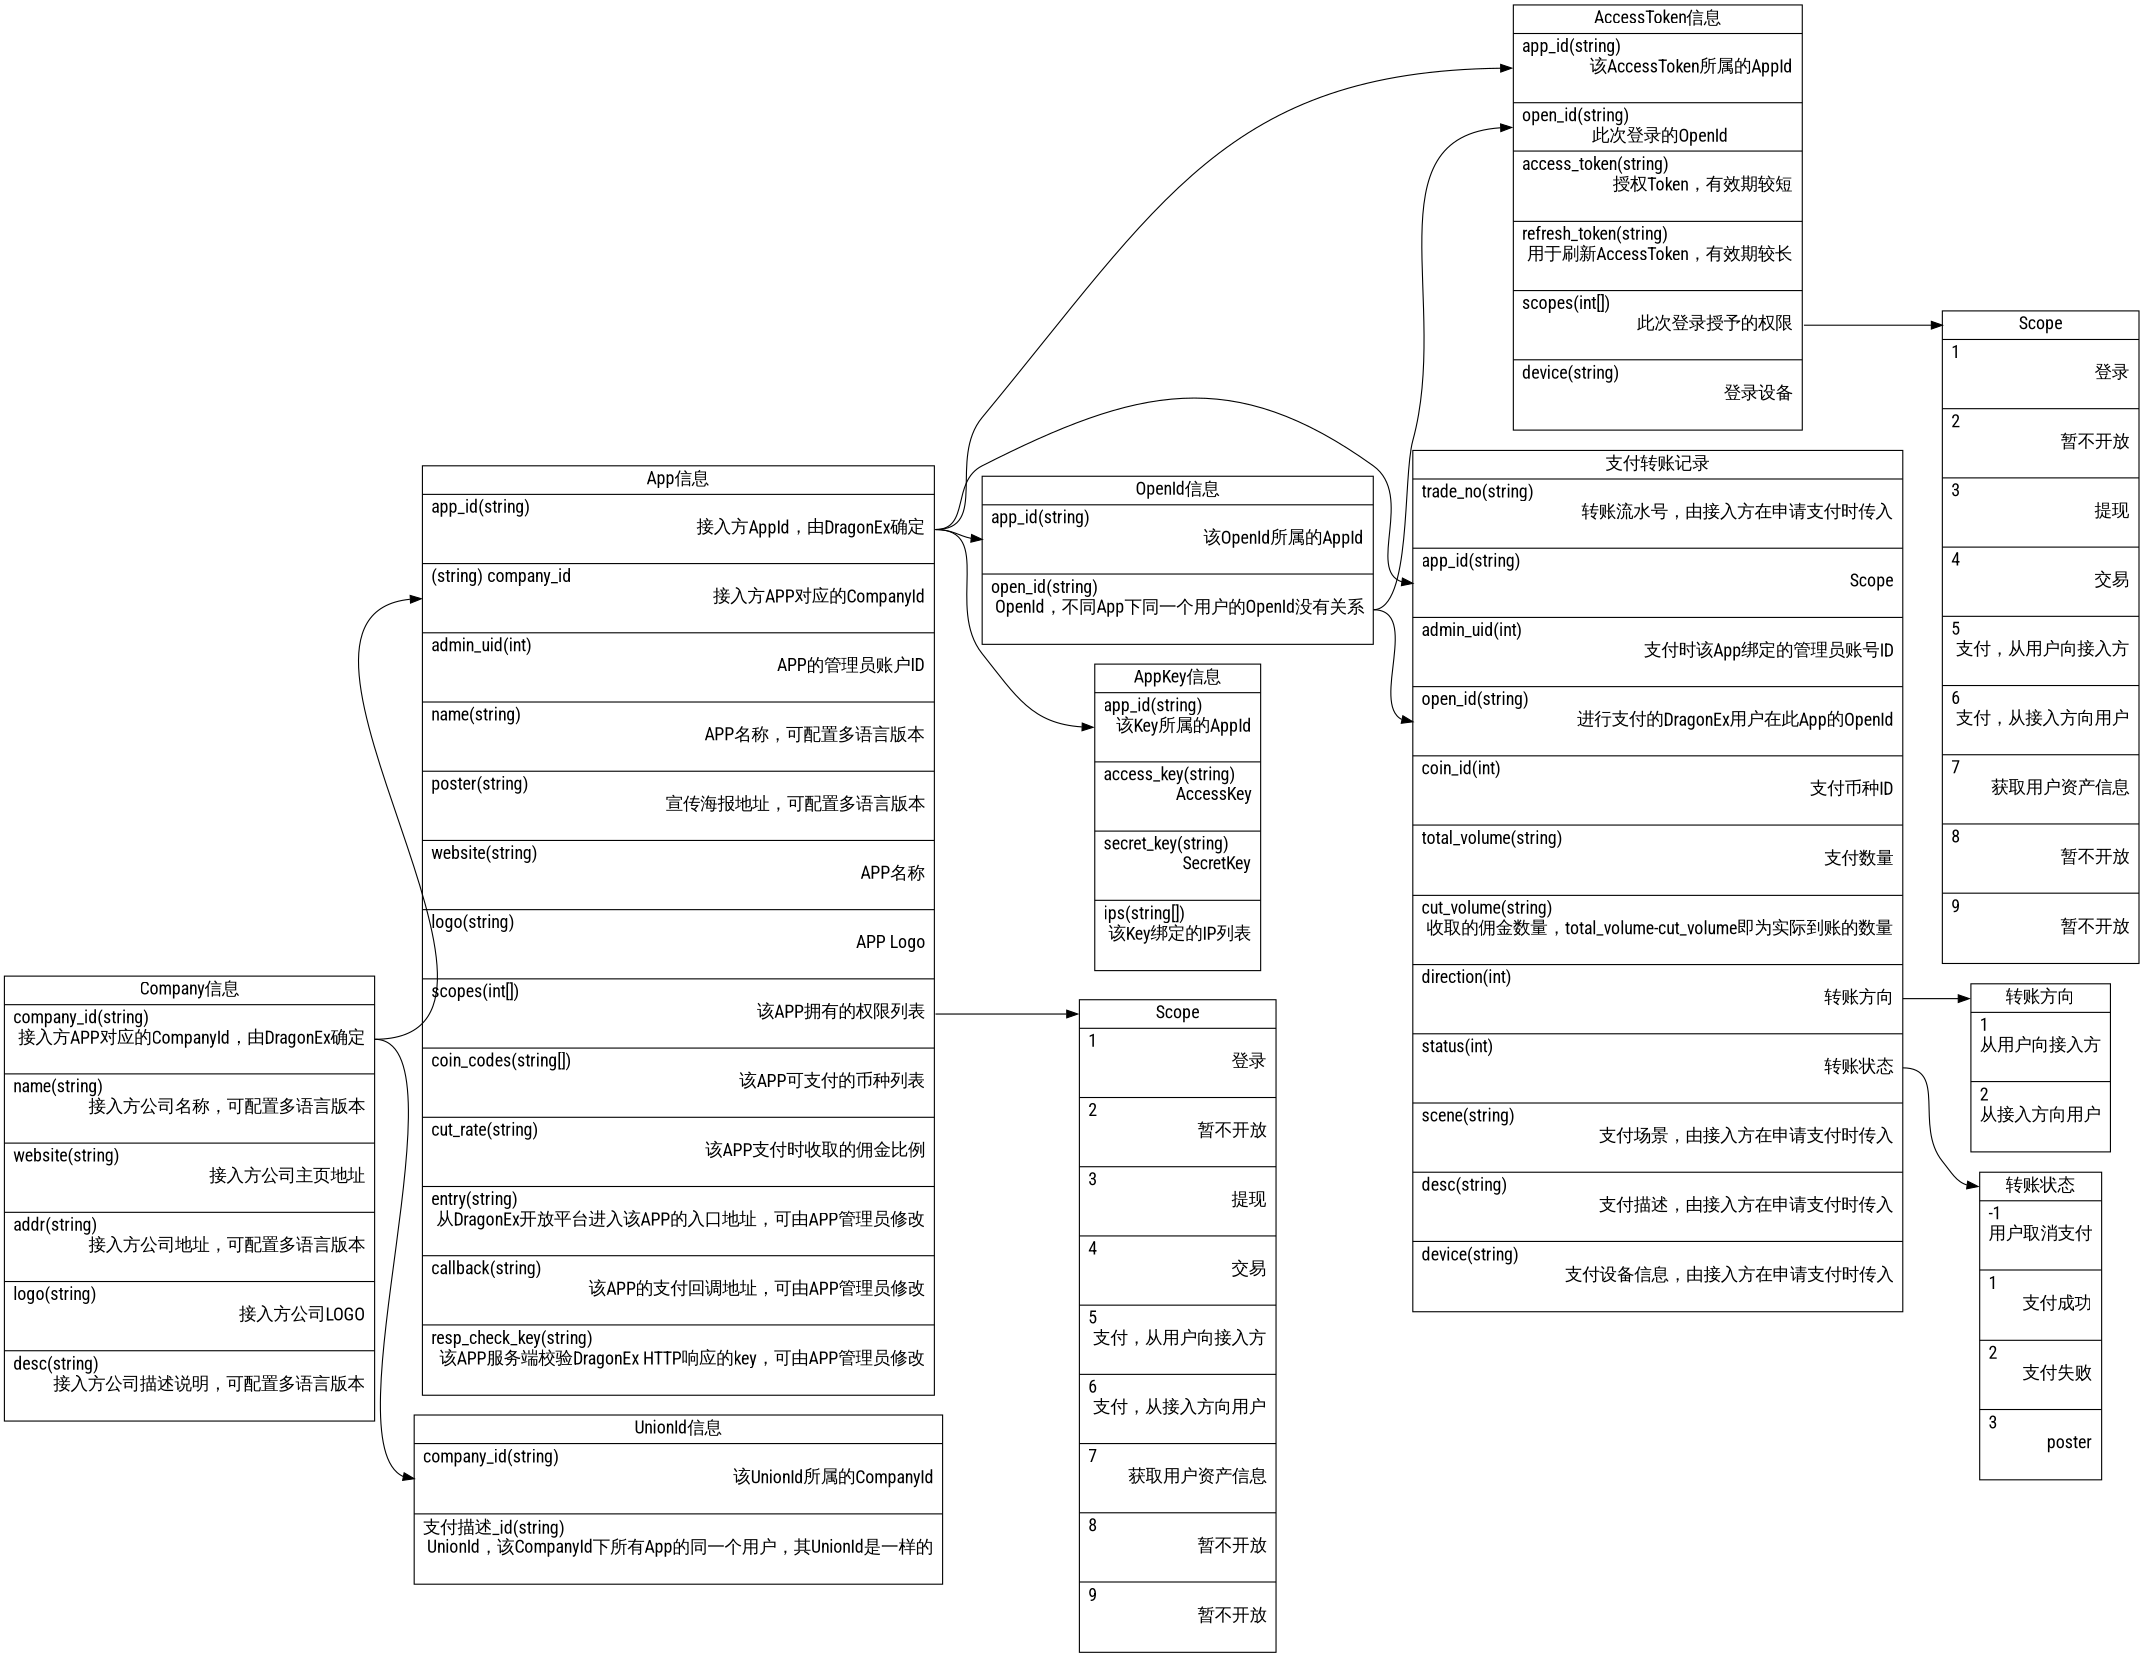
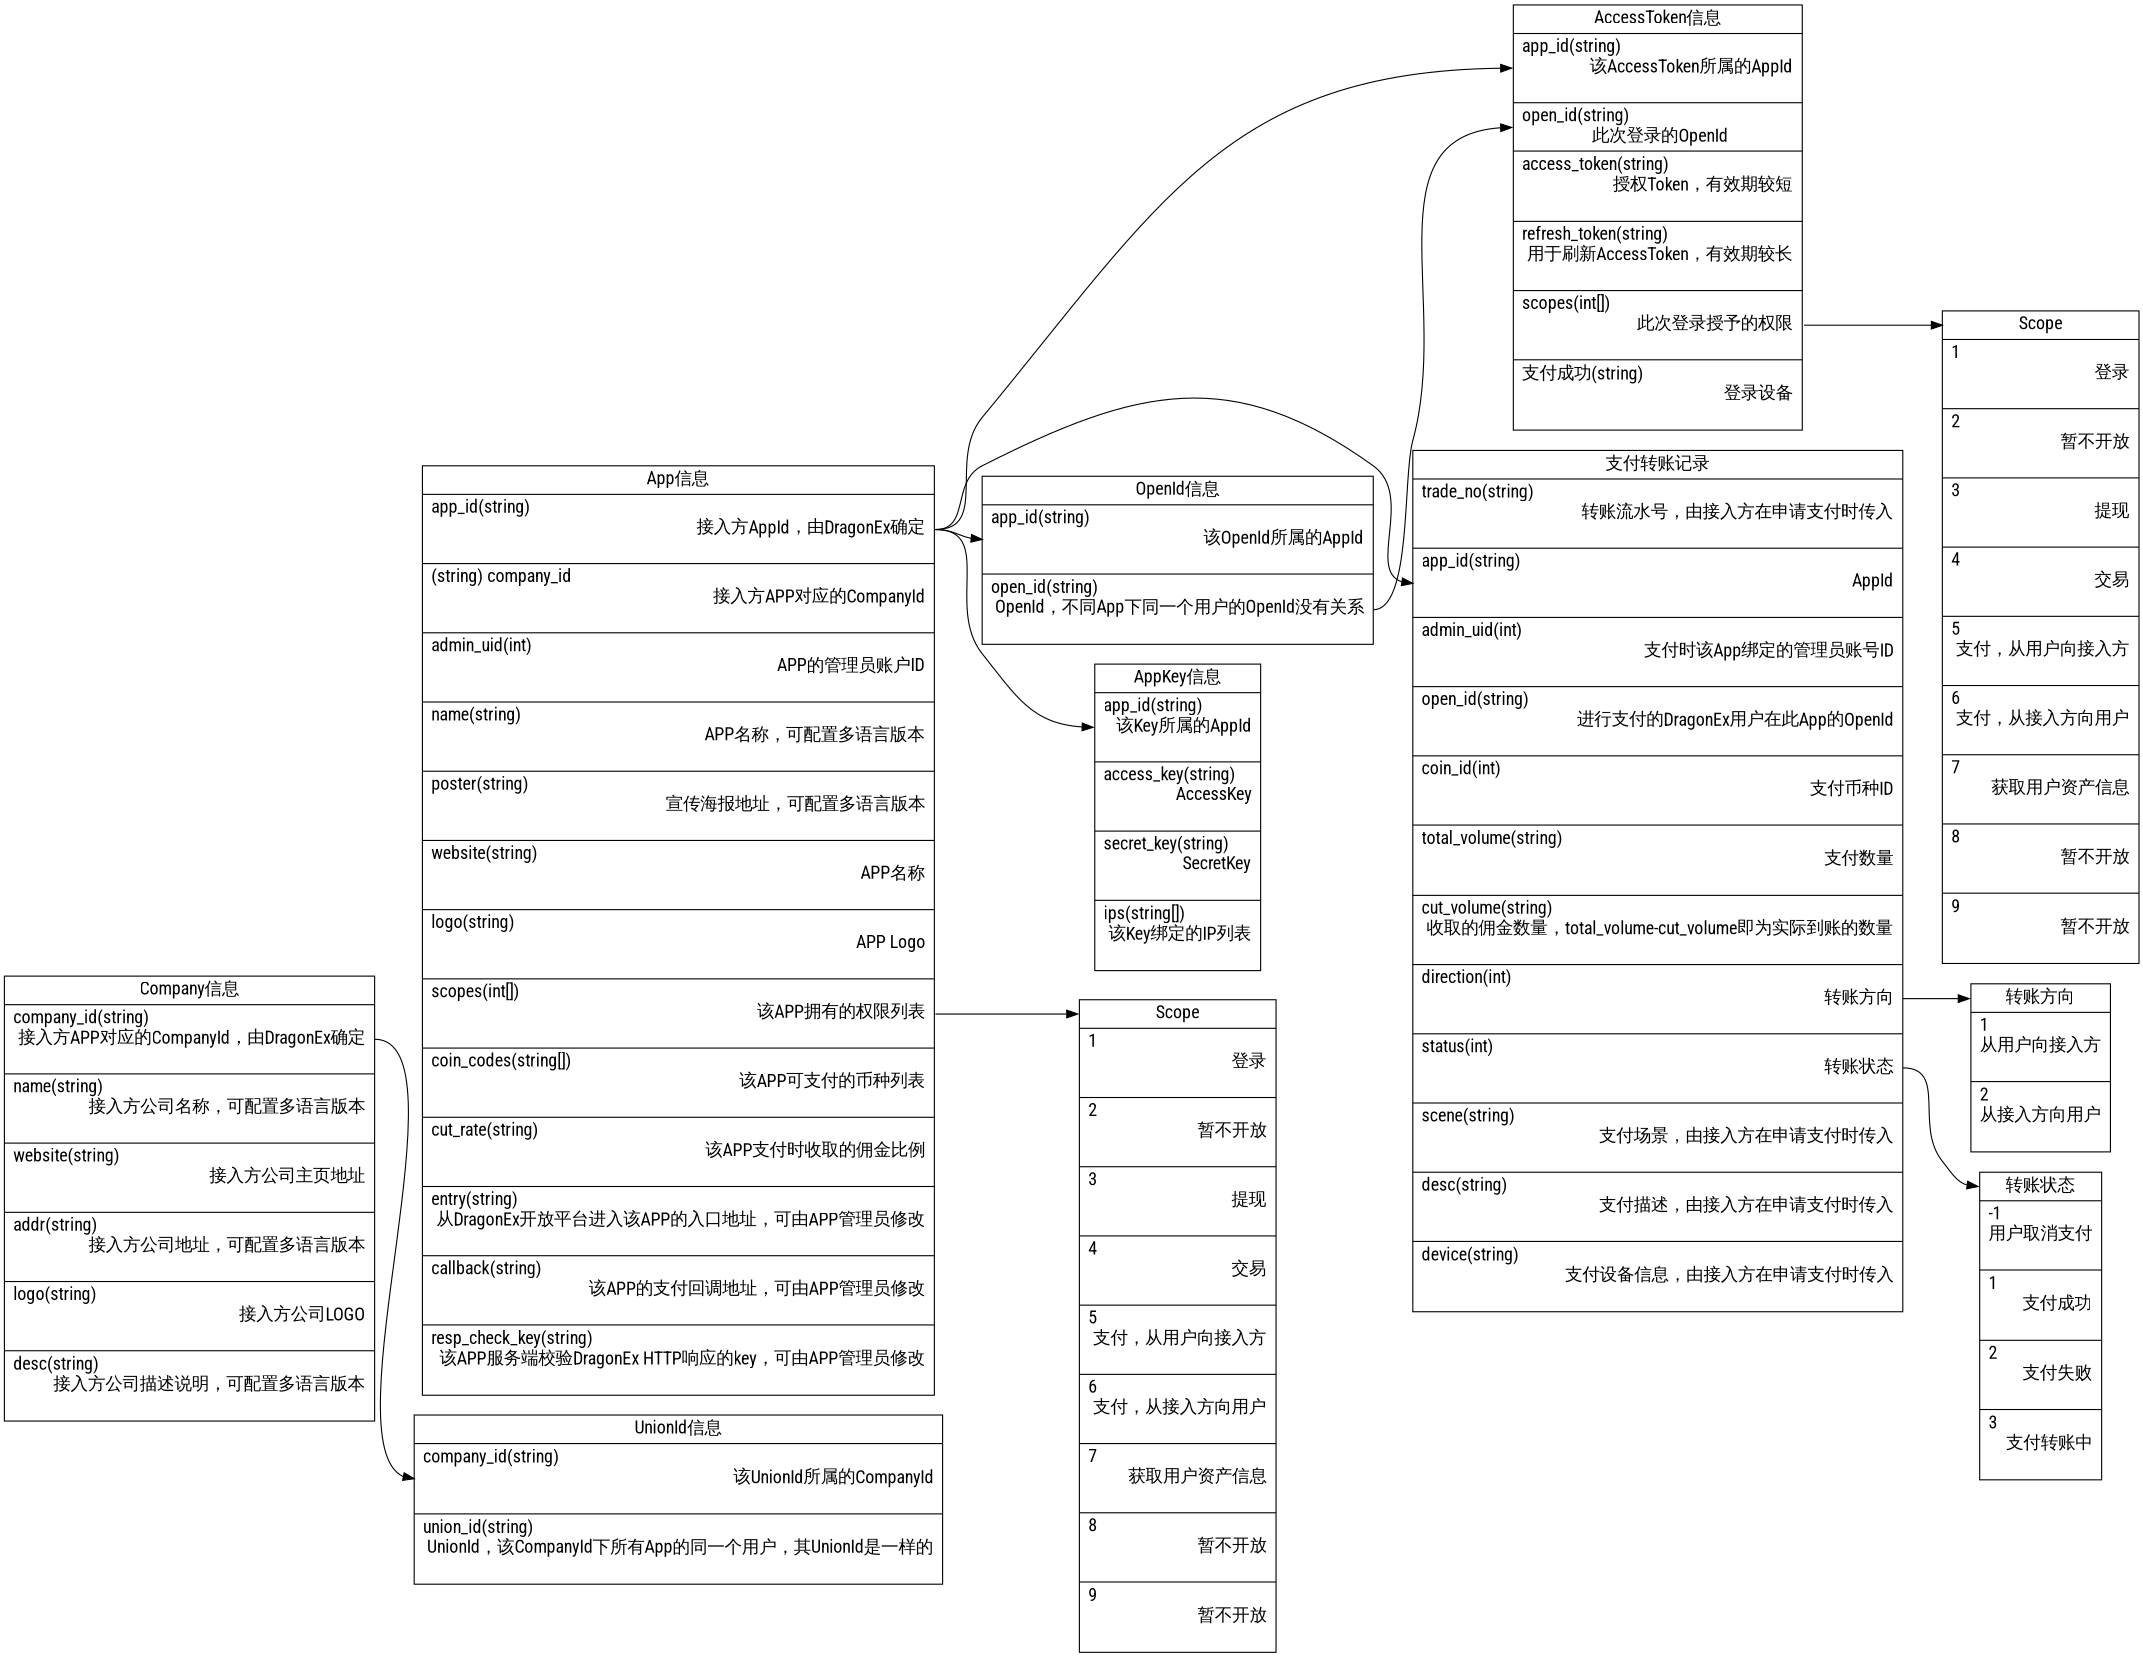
node "AccessToken信息": text "device(string)" -> "支付成功(string)"
node "支付转账记录": text "Scope" -> "AppId"
edge "OpenId信息" -> "支付转账记录": removed
edge "Company信息" -> "App信息": removed
node "转账状态": text "poster" -> "支付转账中"
node "UnionId信息": text "支付描述_id(string)" -> "union_id(string)"
